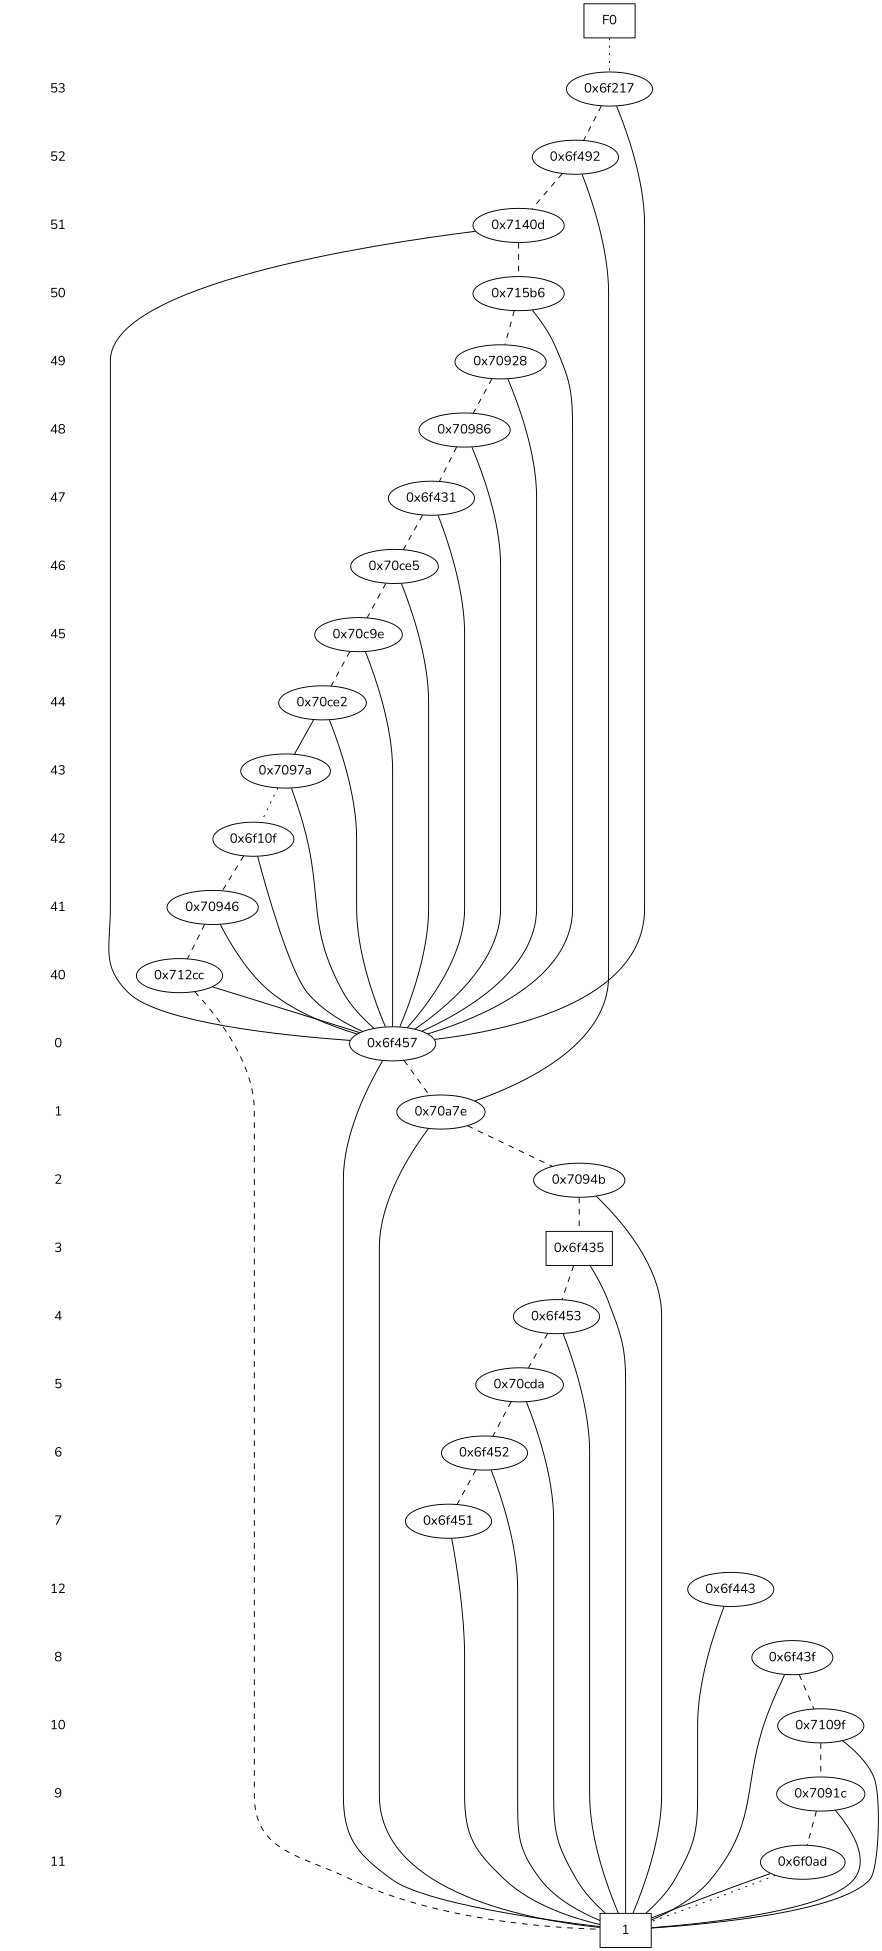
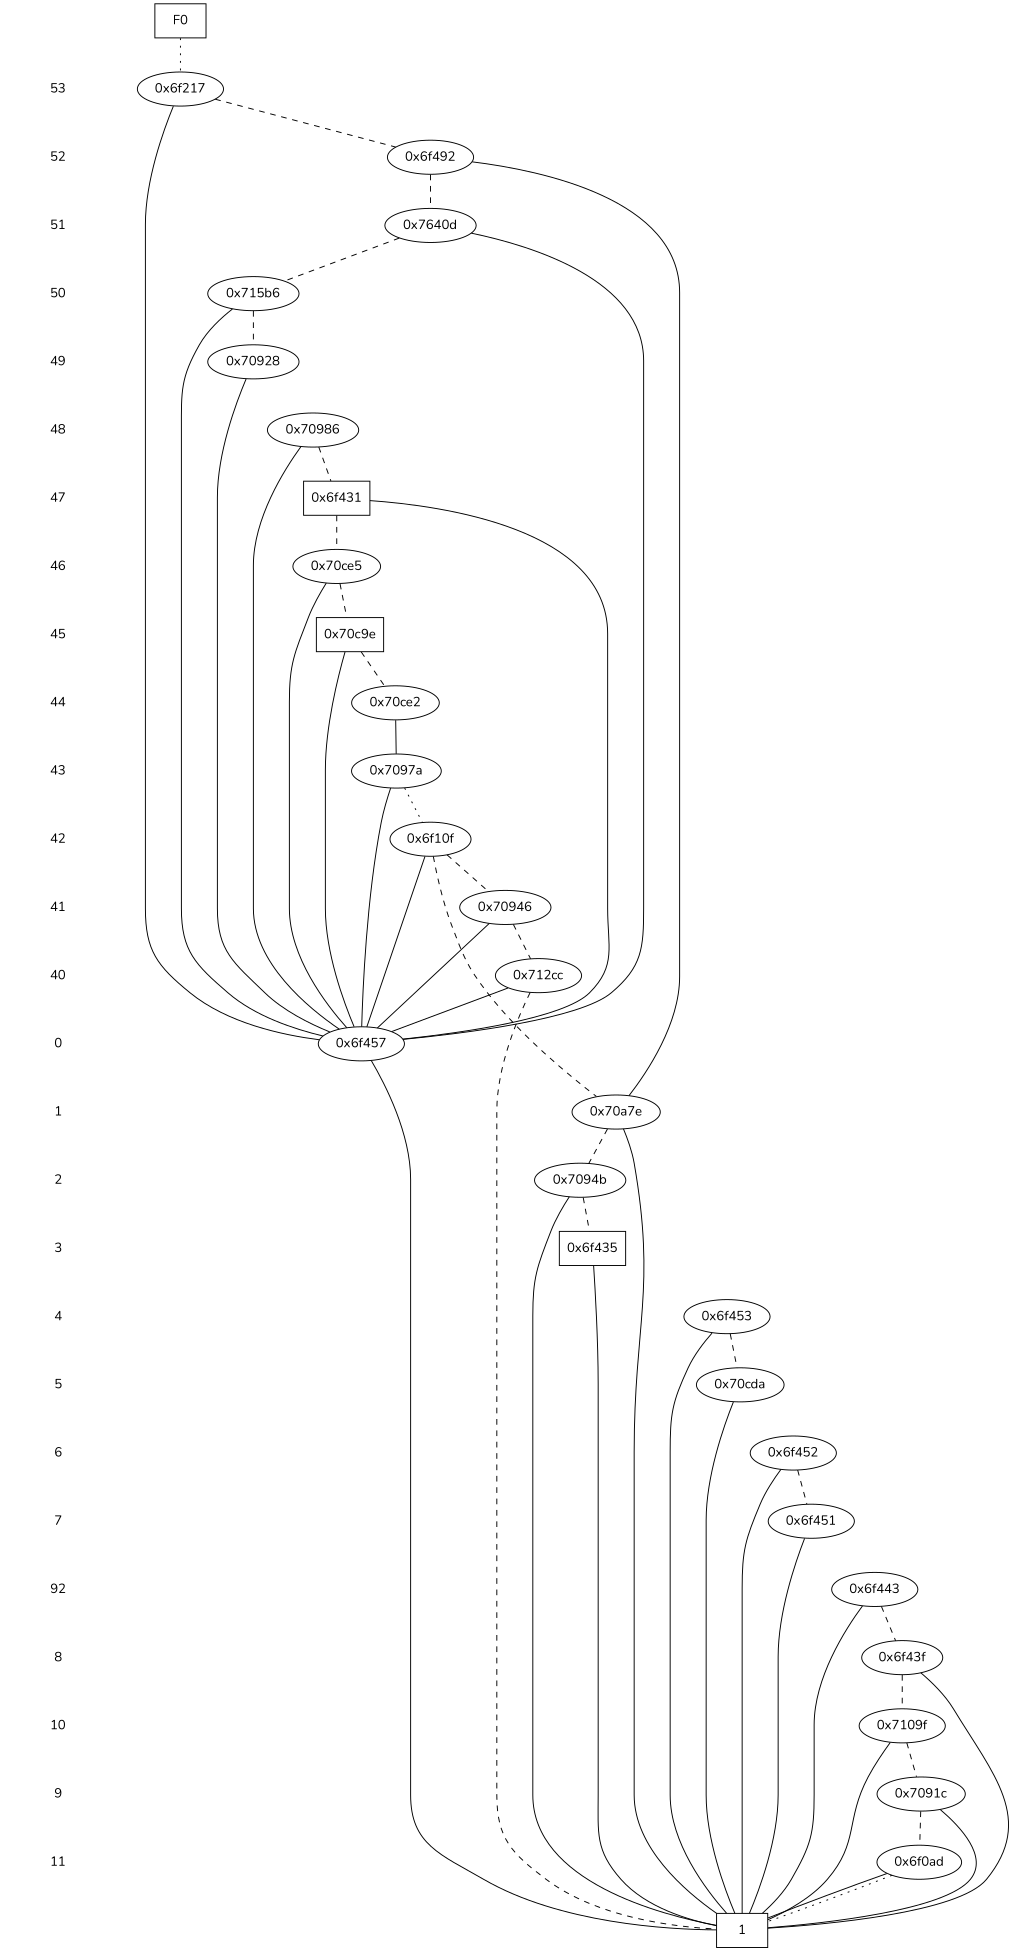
node "0x7140d": label "0x7140d" -> "0x7640d"
edge "0x70928" -- "0x70986": removed
node "0x6f431": shape ellipse -> box
node "0x70c9e": shape ellipse -> box
edge "0x70ce2" -- "0x6f457": removed
edge "0x6f457" -- "0x70a7e": now "0x6f10f" -- "0x70a7e"
edge "0x6f435" -- "0x6f453": removed
edge "0x70cda" -- "0x6f452": removed
node "12": label "12" -> "92"
edge "0x6f443" -- "0x6f43f": added
